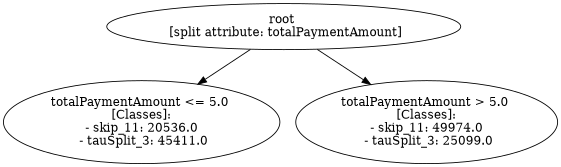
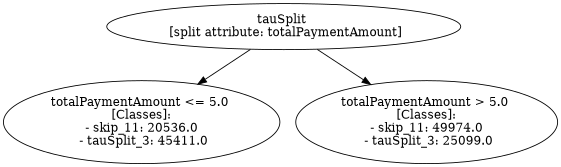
node "root [split attribute: totalPaymentAmount]": label "root [split attribute: totalPaymentAmount]" -> "tauSplit [split attribute: totalPaymentAmount]"
